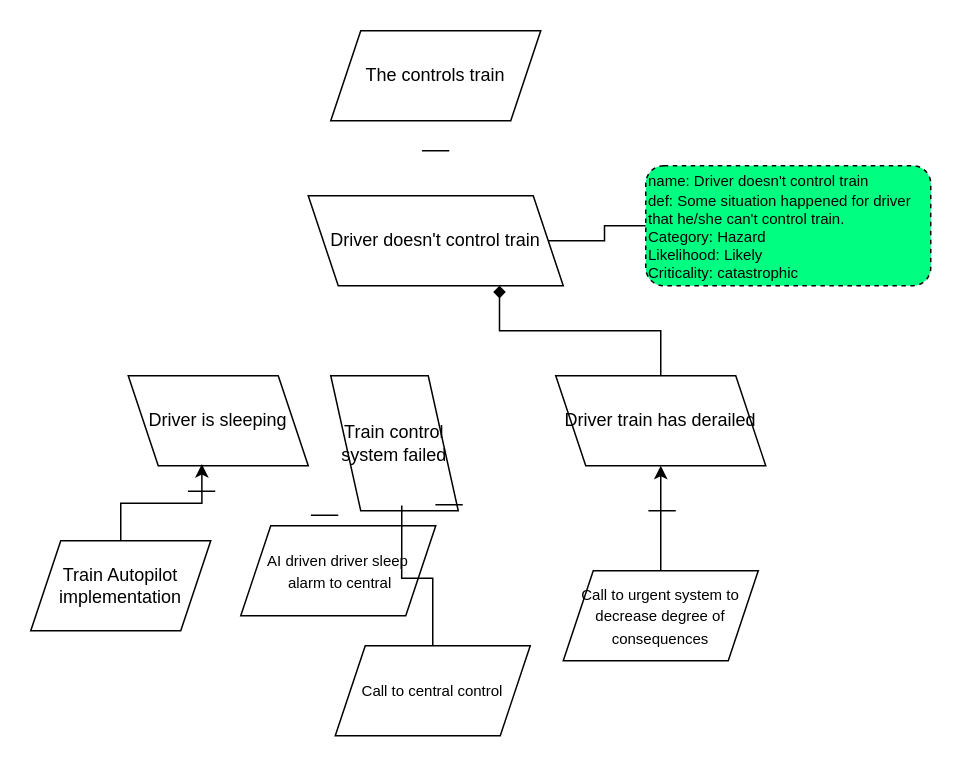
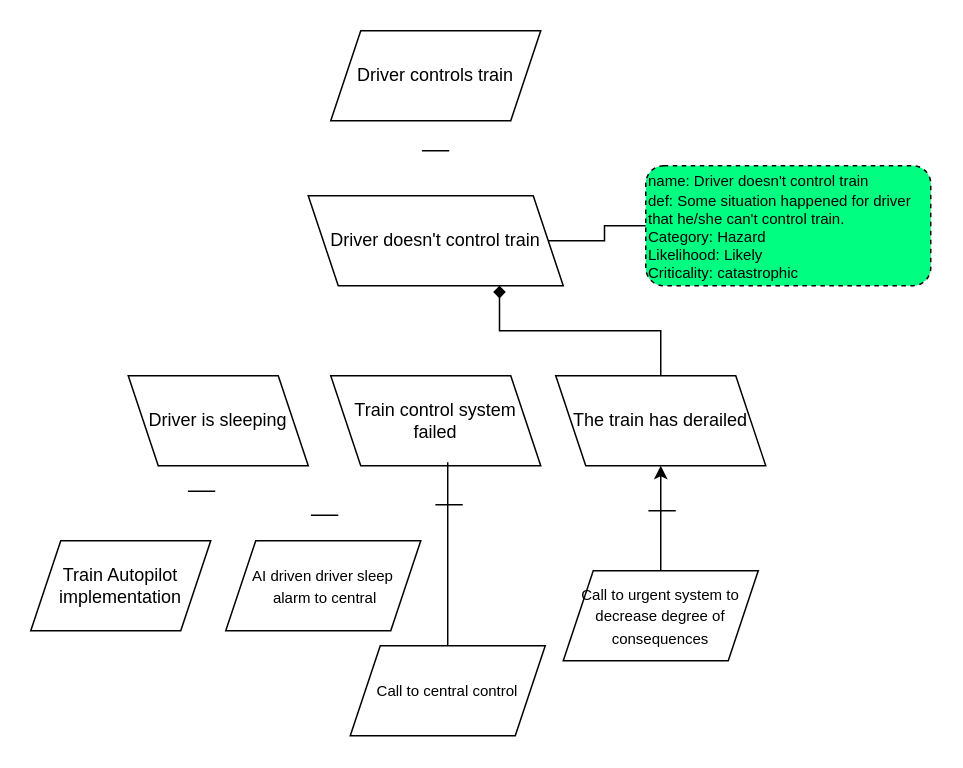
node "The controls train": label "The controls train" -> "Driver controls train"
node "Driver train has derailed": label "Driver train has derailed" -> "The train has derailed"
node "Train control system failed": size 128x135 -> 210x90
edge "Train Autopilot implementation" -> "Driver is sleeping": removed
node "AI driven driver sleep alarm to central": moved (338, 571) -> (323, 586)
node "Call to central control": moved (433, 691) -> (448, 691)
